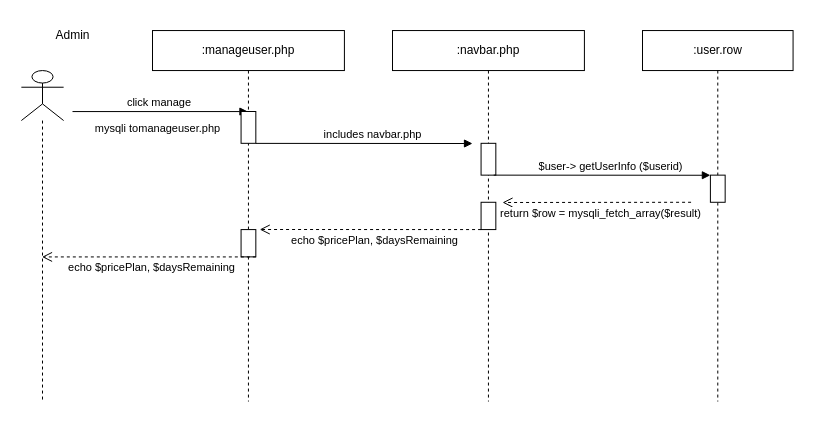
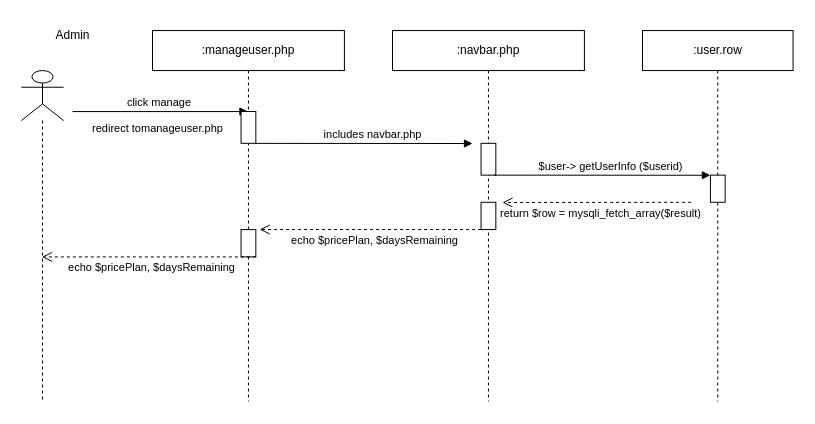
node "mysqli tomanageuser.php": label "mysqli tomanageuser.php" -> "redirect tomanageuser.php"
